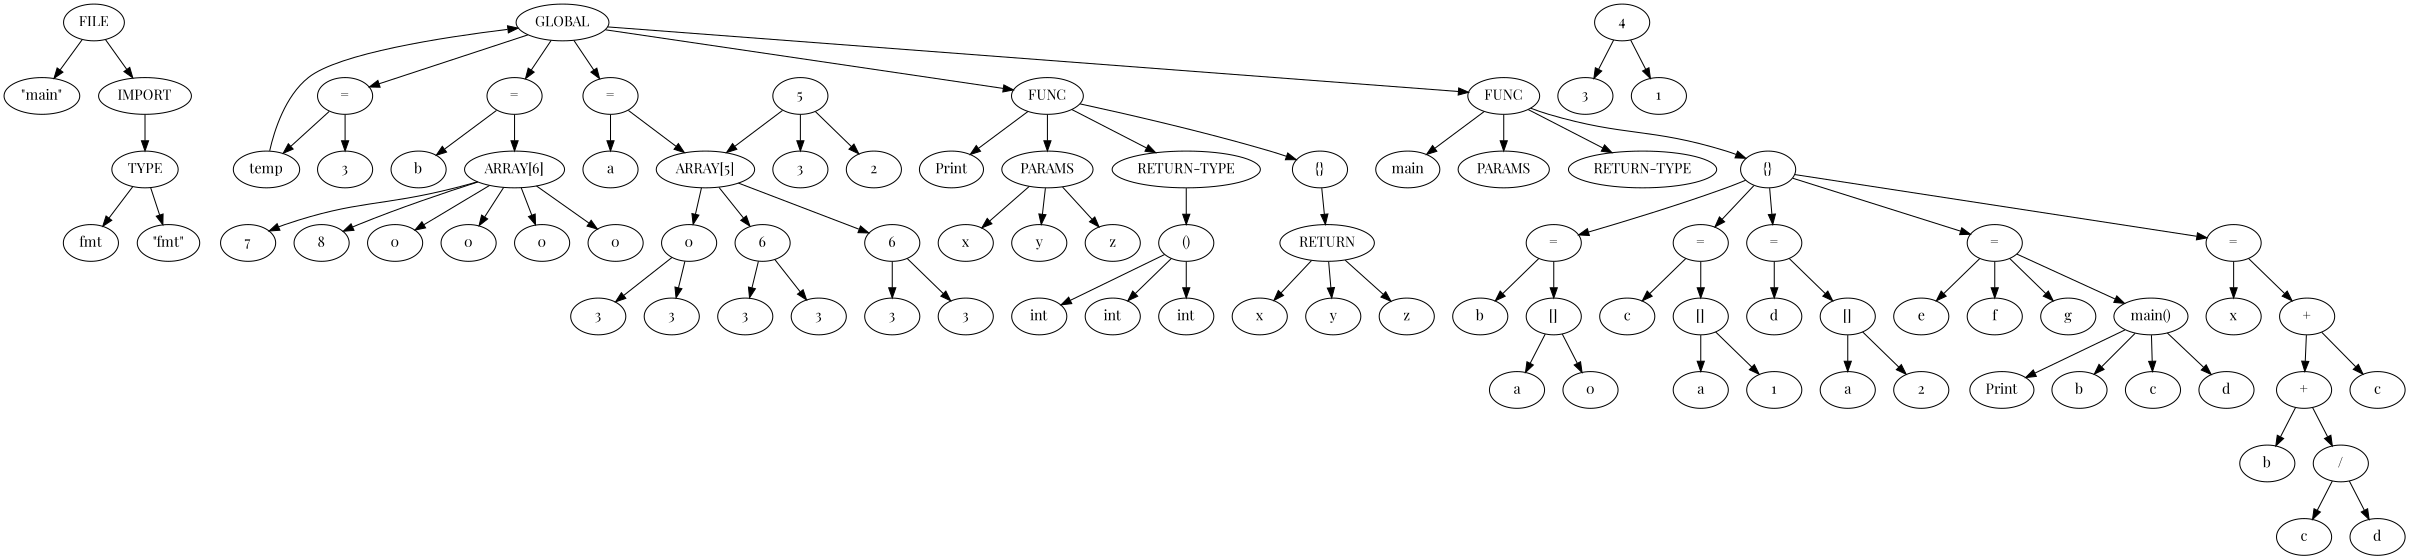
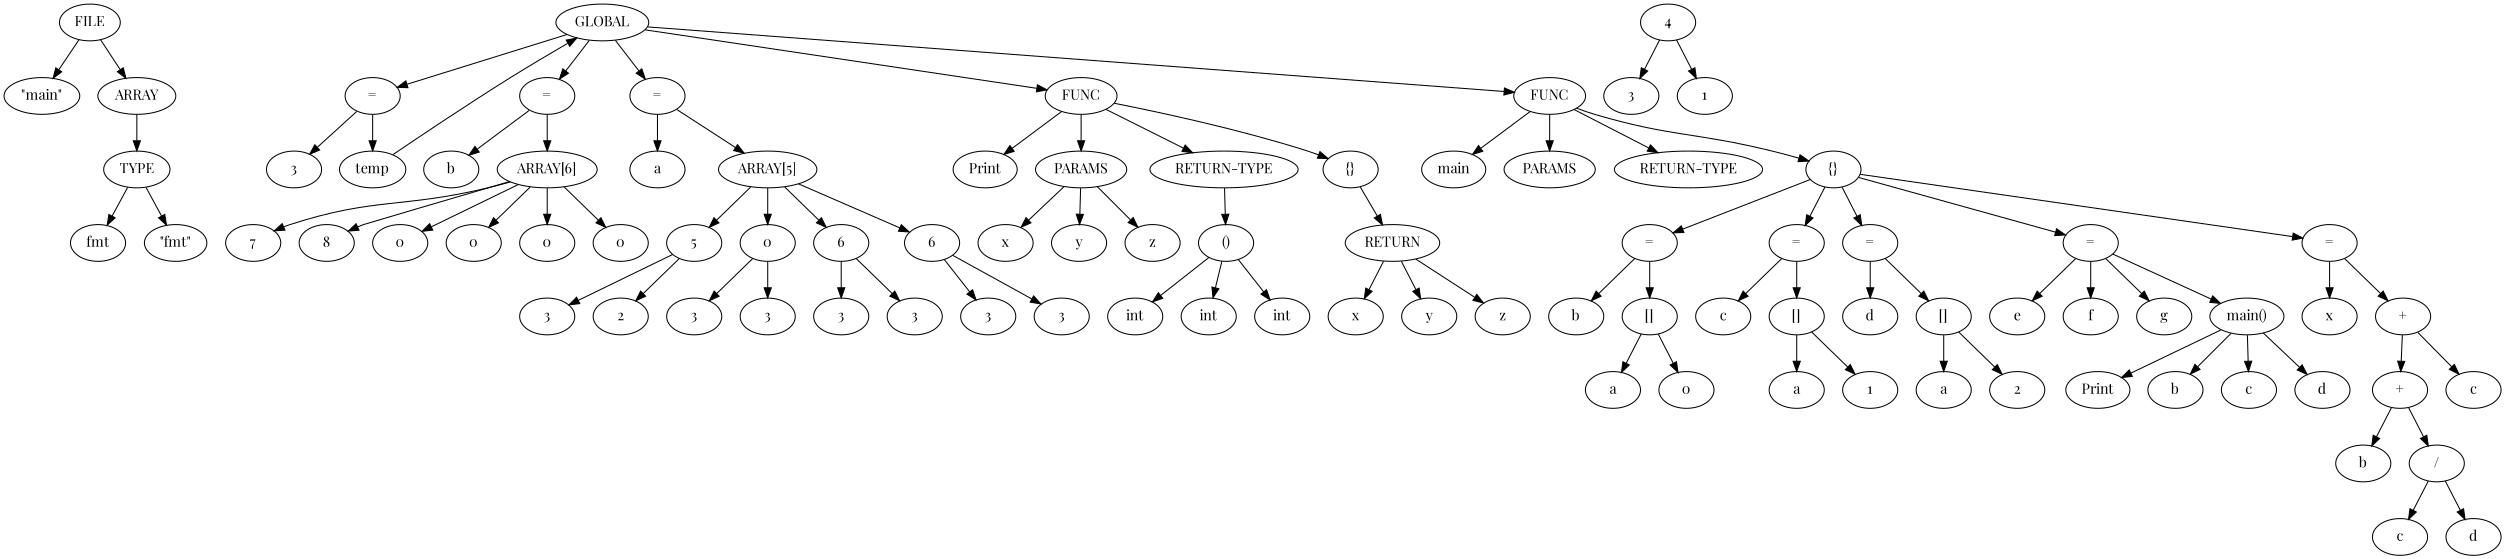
node "IMPORT": label "IMPORT" -> "ARRAY"
edge "5" -> "ARRAY[5]": reversed
